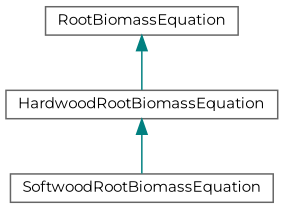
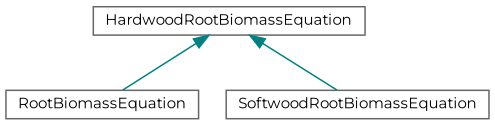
edge "HardwoodRootBiomassEquation" -> "RootBiomassEquation": reversed
